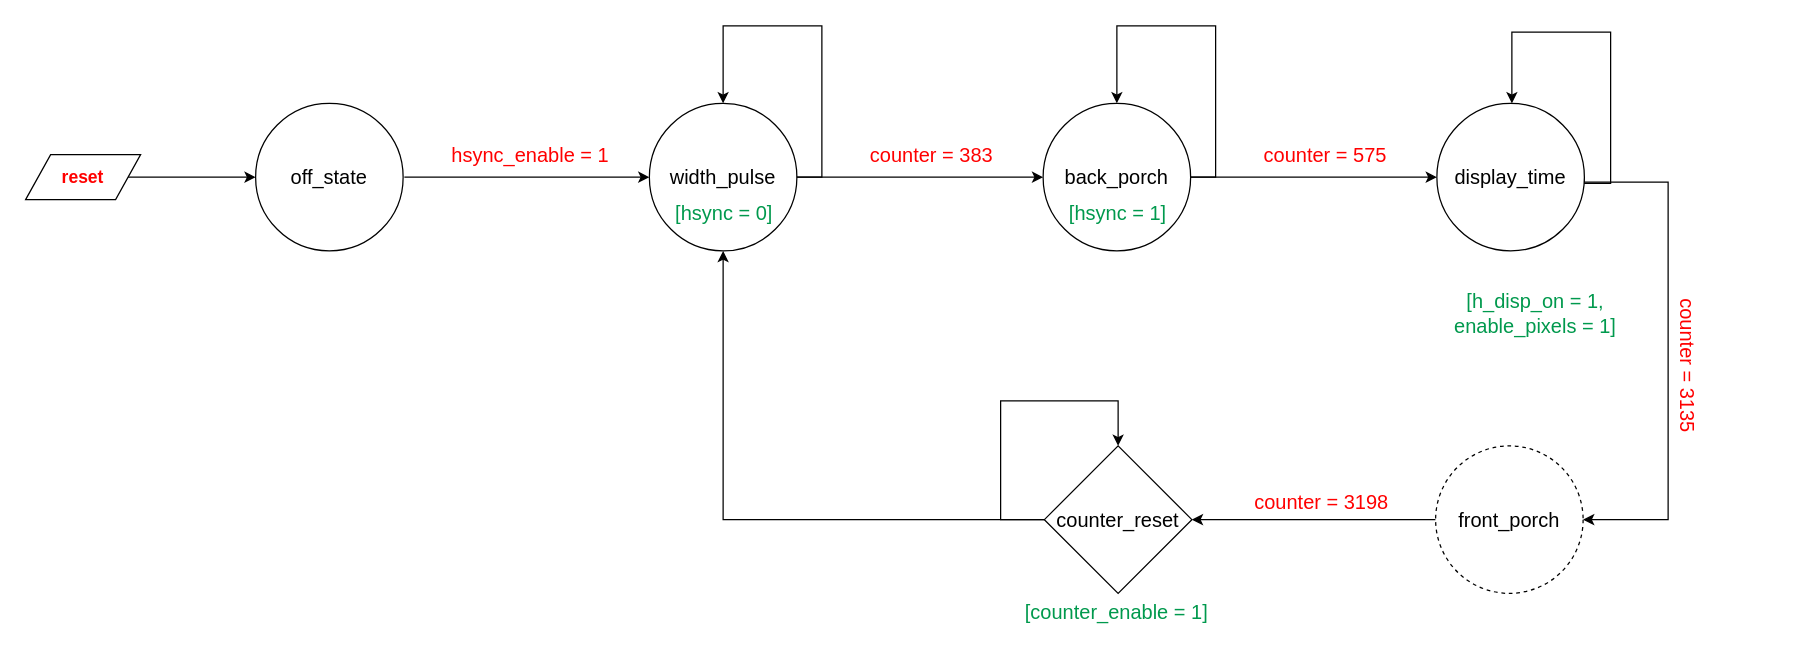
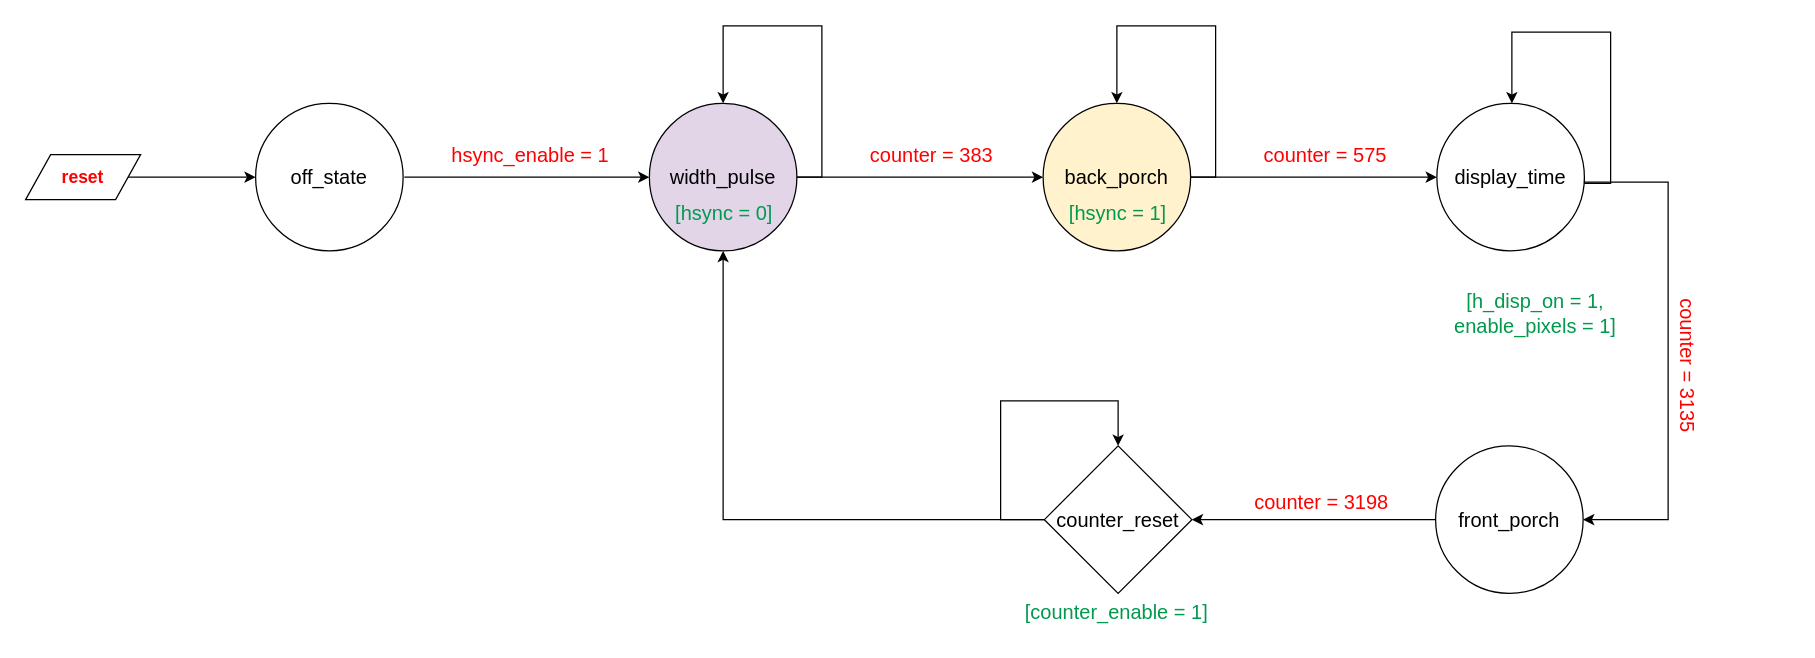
node "width_pulse": fillcolor #ffffff -> #e1d5e7
node "back_porch": fillcolor #ffffff -> #fff2cc
node "front_porch": style dashed -> solid
